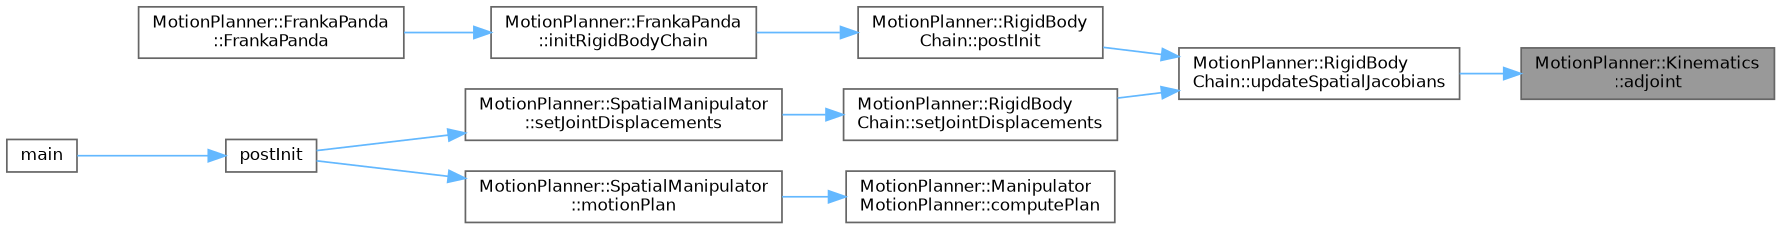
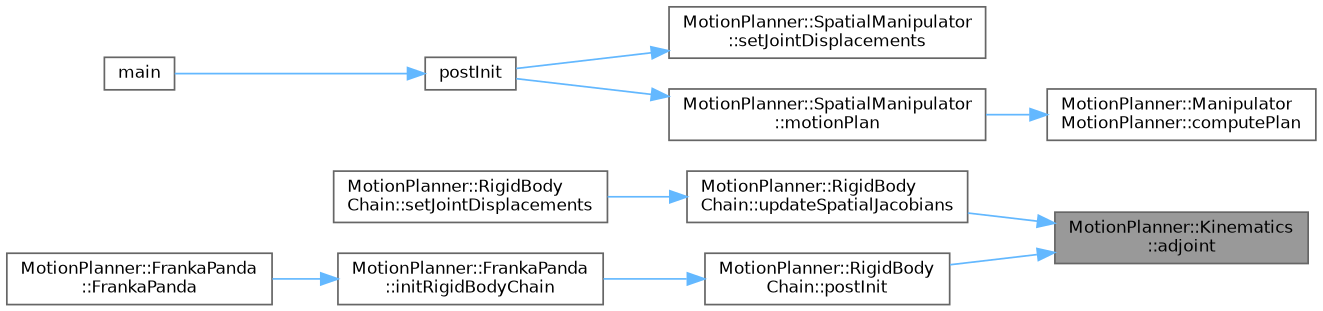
edge "MotionPlanner::RigidBody Chain::postInit" -> "MotionPlanner::RigidBody Chain::updateSpatialJacobians": now "MotionPlanner::RigidBody Chain::postInit" -> "MotionPlanner::Kinematics ::adjoint"
edge "MotionPlanner::SpatialManipulator ::setJointDisplacements" -> "MotionPlanner::RigidBody Chain::setJointDisplacements": removed
